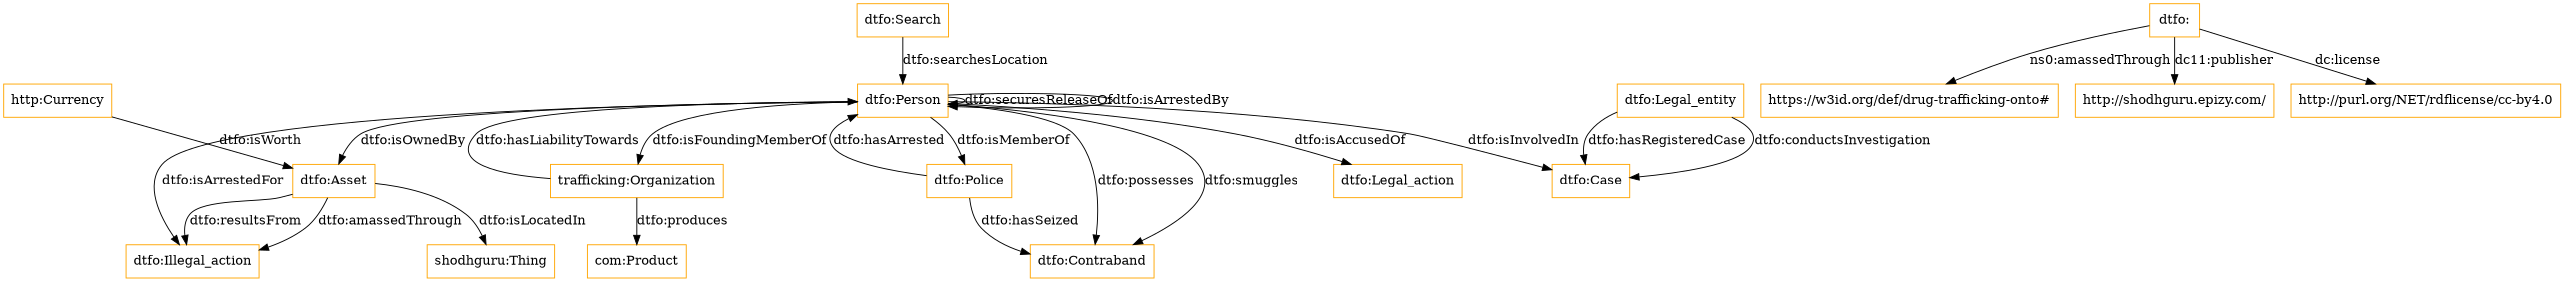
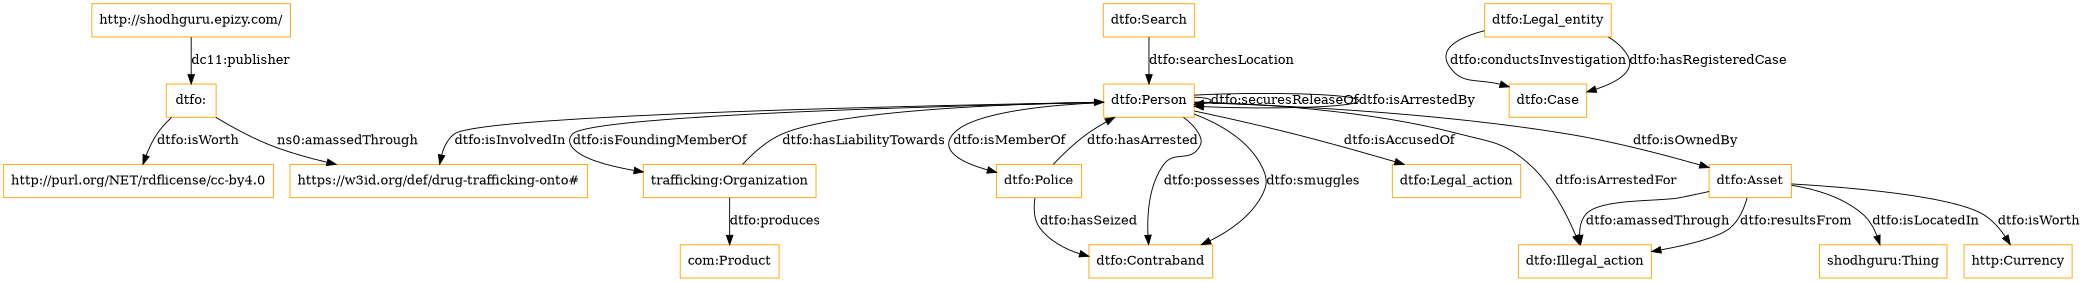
edge "dtfo:" -> "http://shodhguru.epizy.com/": reversed
edge "dtfo:" -> "http://purl.org/NET/rdflicense/cc-by4.0": label "dc:license" -> "dtfo:isWorth"
edge "dtfo:Person" -> "dtfo:Case": now "dtfo:Person" -> "https://w3id.org/def/drug-trafficking-onto#"
edge "http:Currency" -> "dtfo:Asset": reversed
